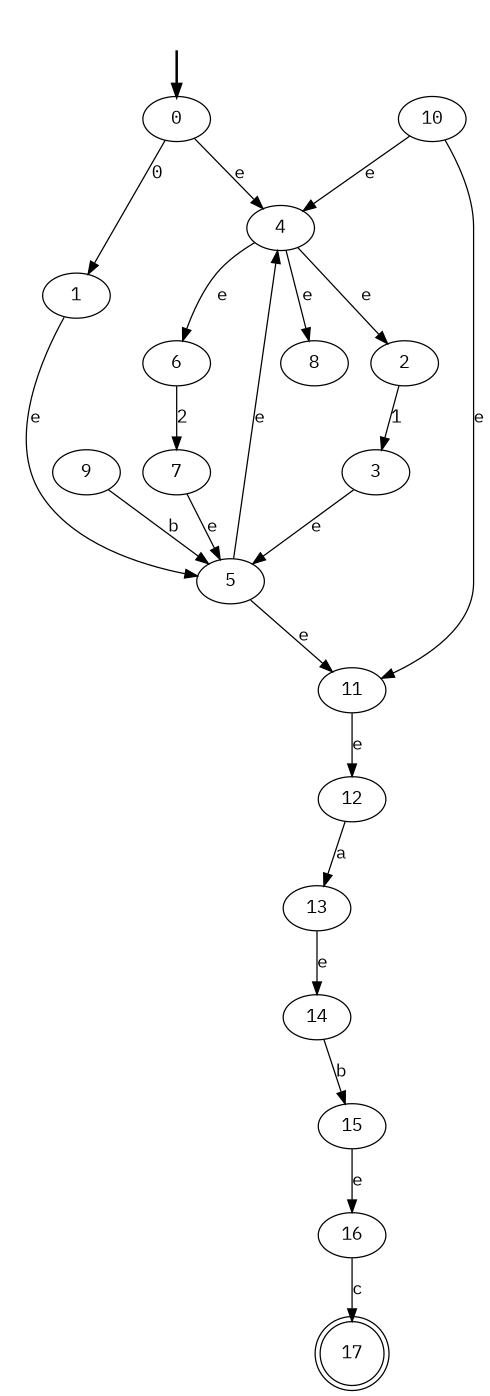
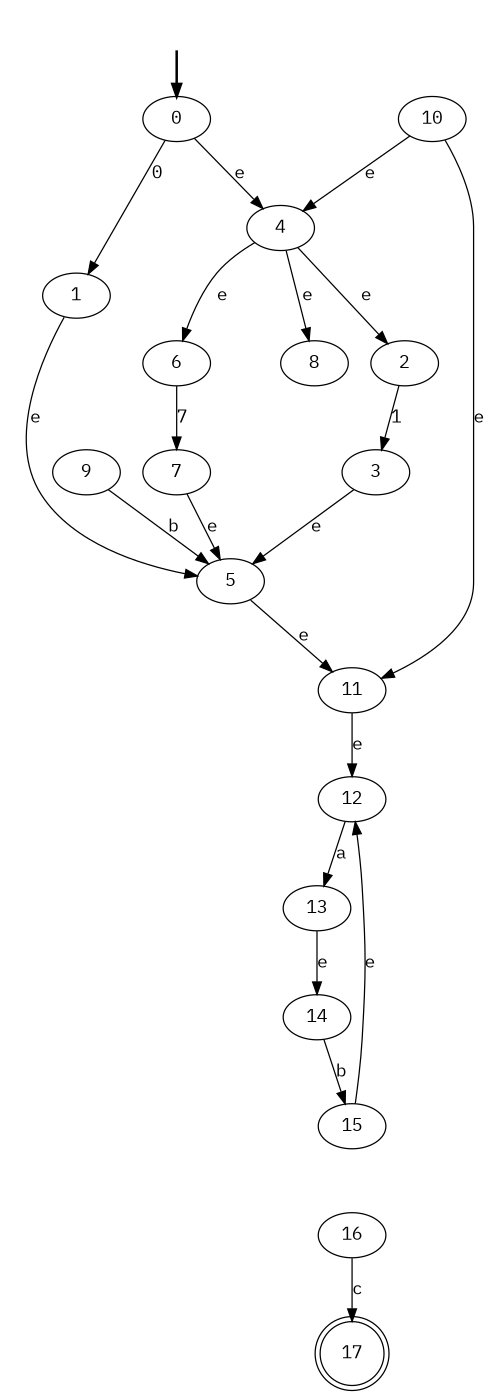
edge "5" -> "4": removed, label "e"
edge "6" -> "7": label "2" -> "7"
edge "15" -> "16": now "15" -> "12"
